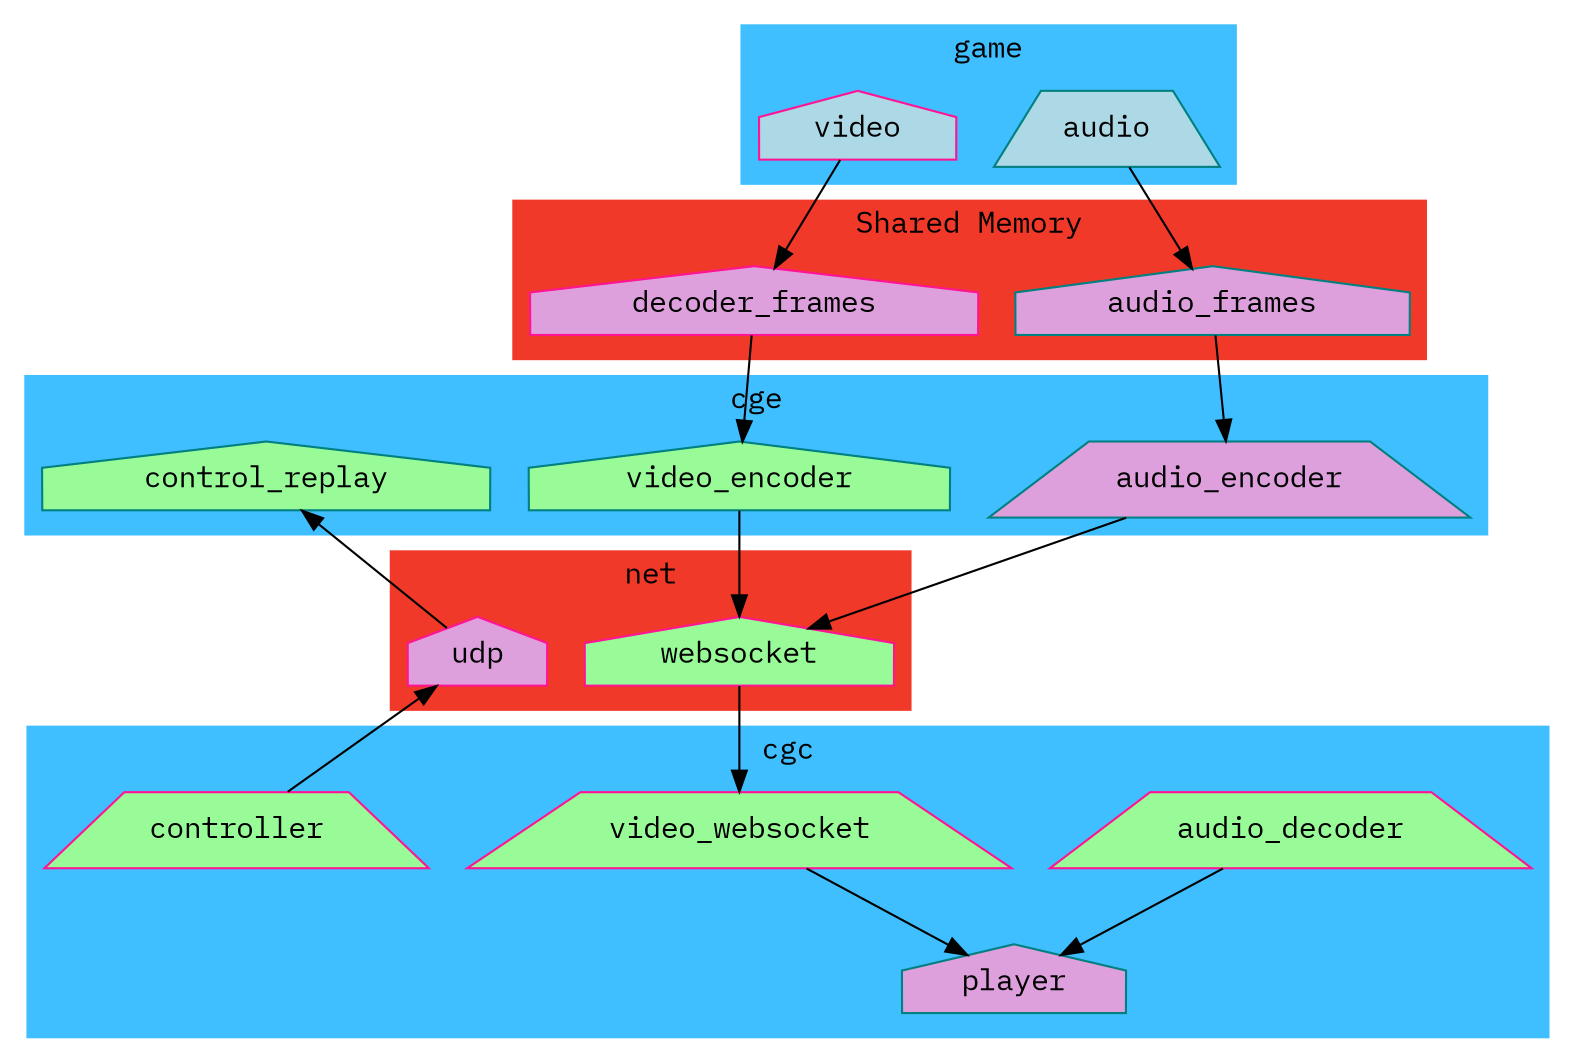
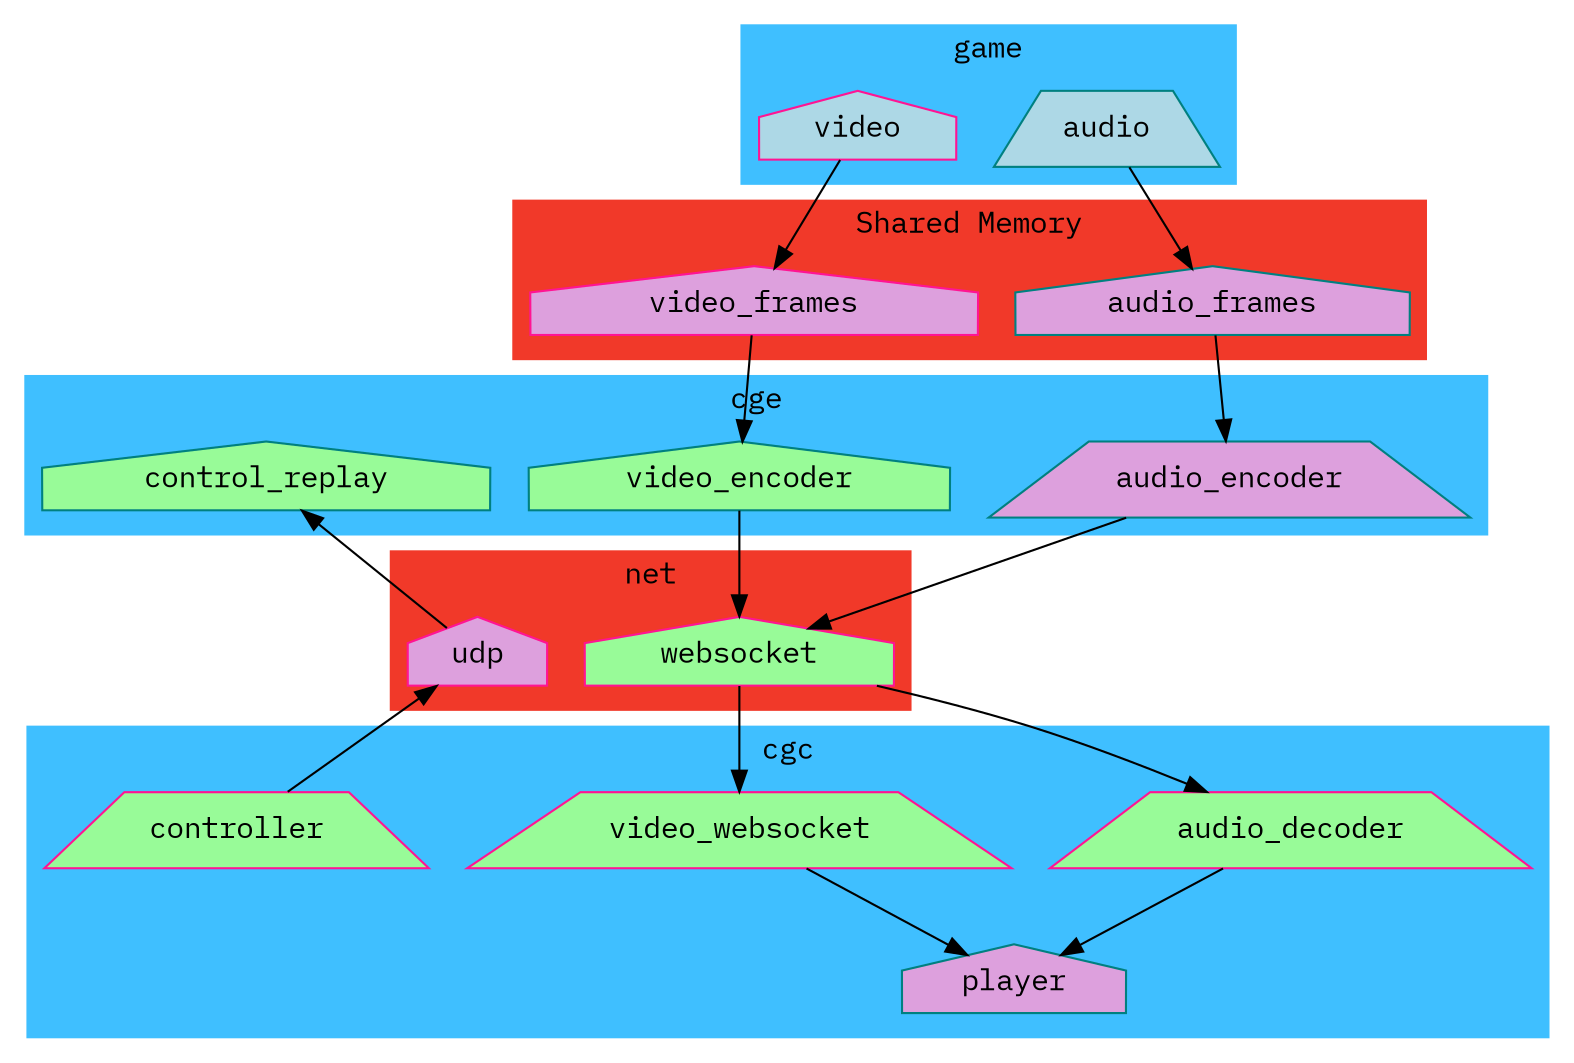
node "decoder_frames": label "decoder_frames" -> "video_frames"
edge "websocket" -> "audio_decoder": added
